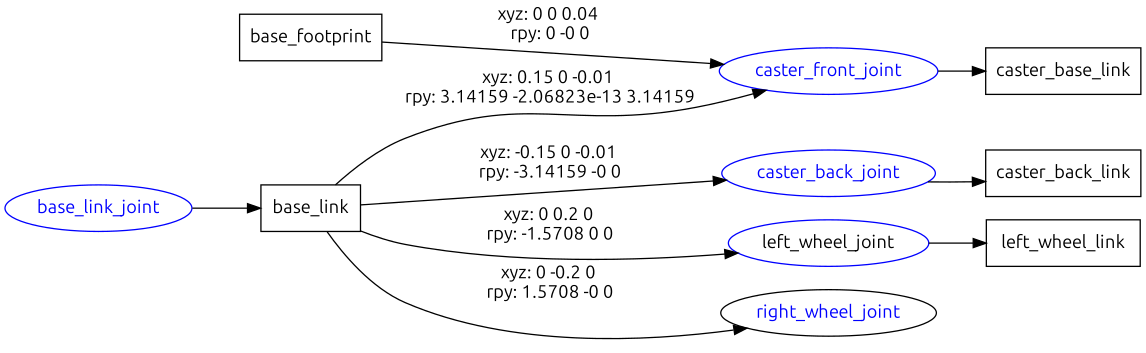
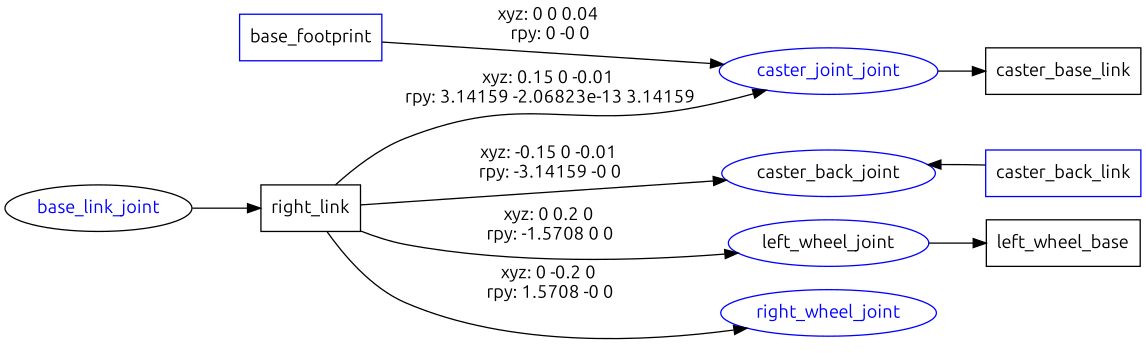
node "base_footprint": color black -> blue
node "caster_front_joint": label "caster_front_joint" -> "caster_joint_joint"
node "caster_back_joint": fontcolor blue -> black
node "caster_back_link": color black -> blue
edge "caster_back_joint" -> "caster_back_link": reversed
node "base_link_joint": color blue -> black
node "base_link": label "base_link" -> "right_link"
node "left_wheel_link": label "left_wheel_link" -> "left_wheel_base"
node "right_wheel_joint": color black -> blue
